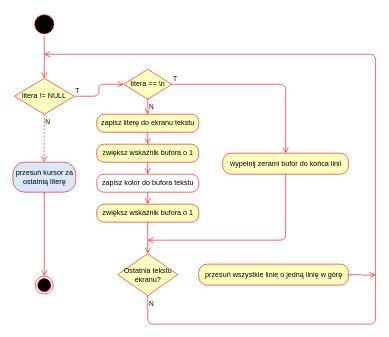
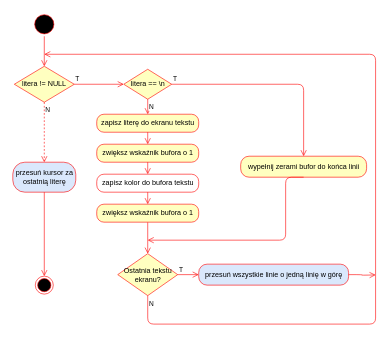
node "litera != NULL": moved (44, 96) -> (44, 84)
node "wypełnij zerami bufor do końca linii": moved (286, 164) -> (304, 167)
edge "Ostatnia tekstu ekranu?" -> "przesuń wszystkie linie o jedną linię w górę": added, label "T"
node "przesuń wszystkie linie o jedną linię w górę": fillcolor #ffffc0 -> #dae8fc
